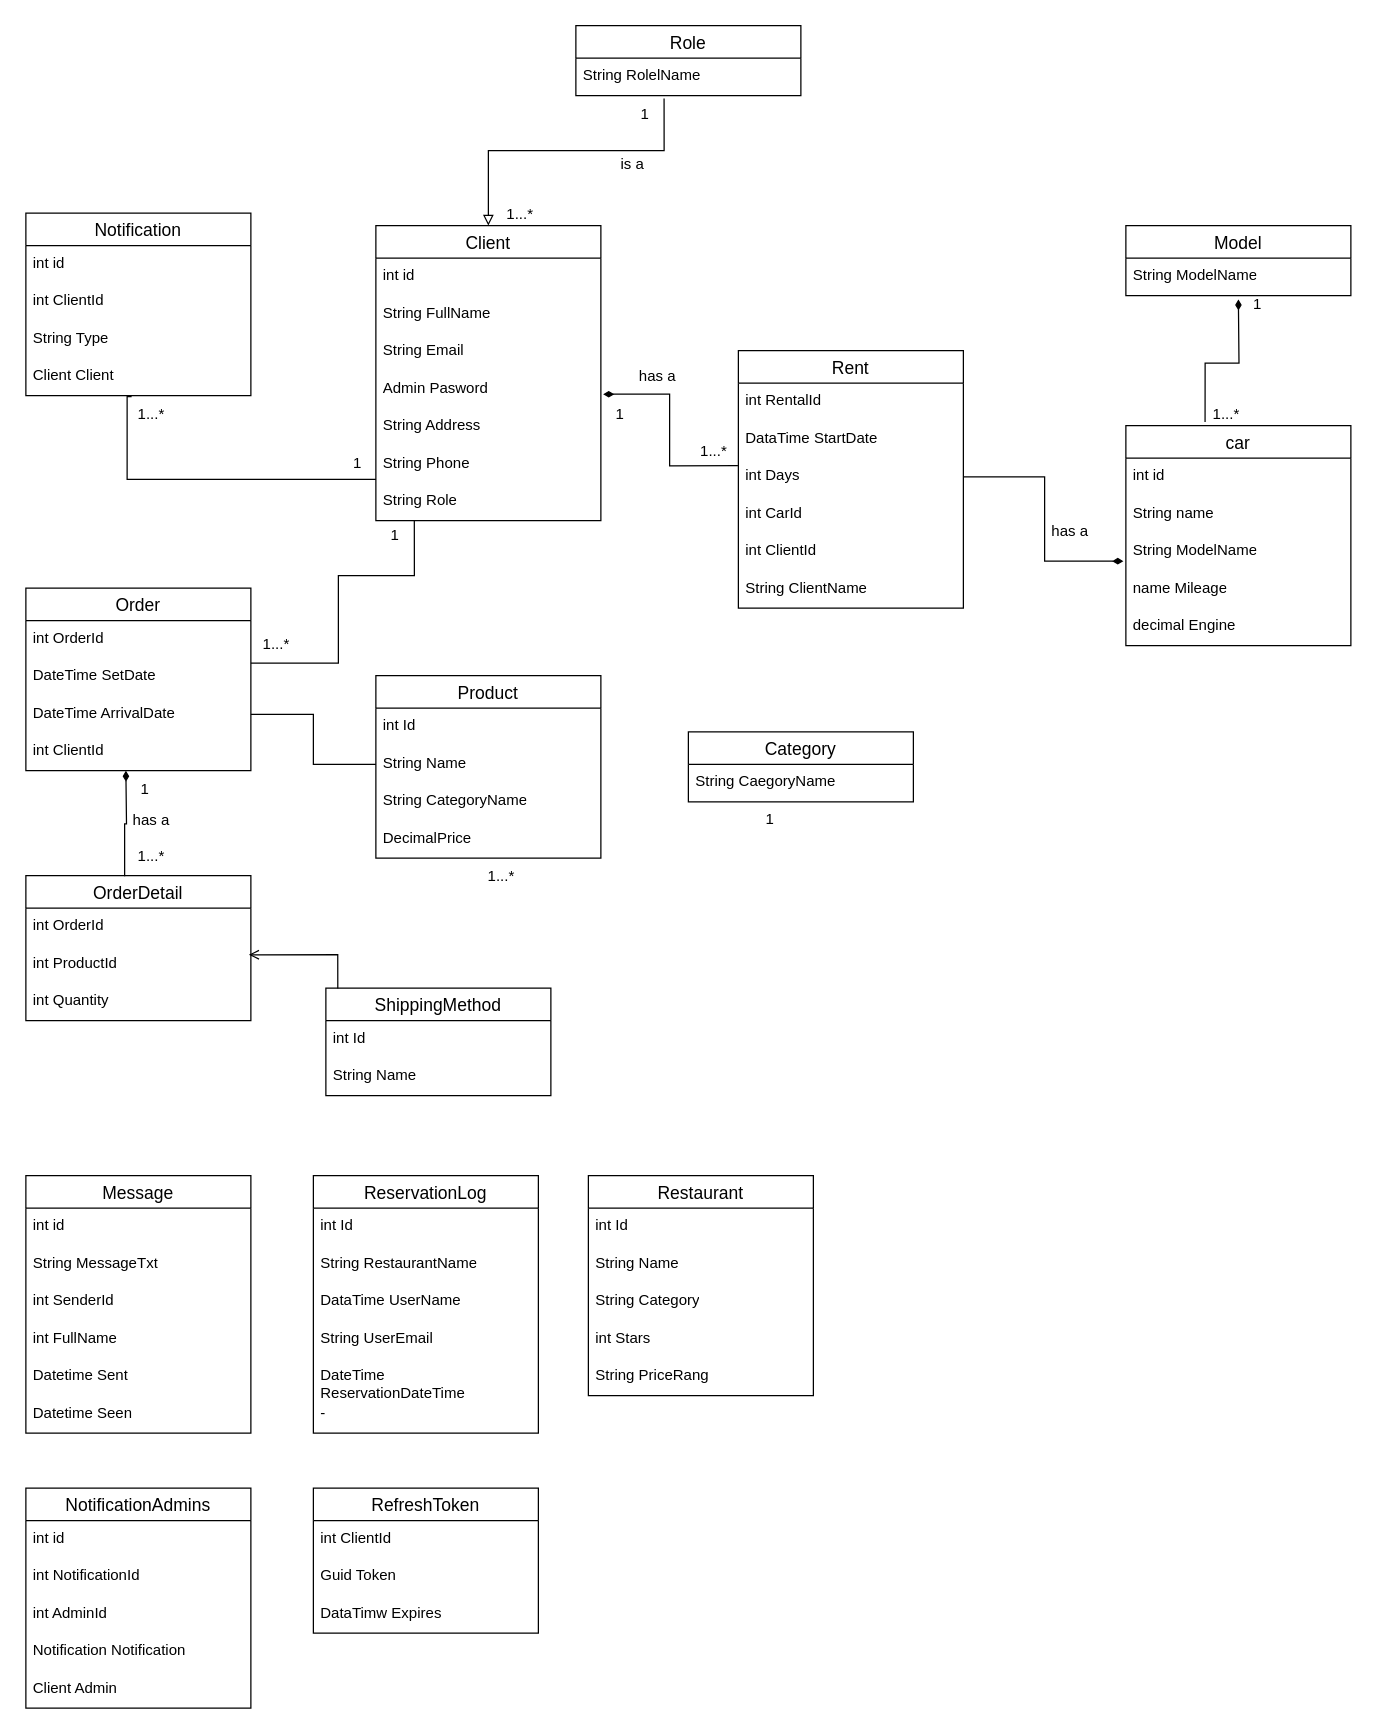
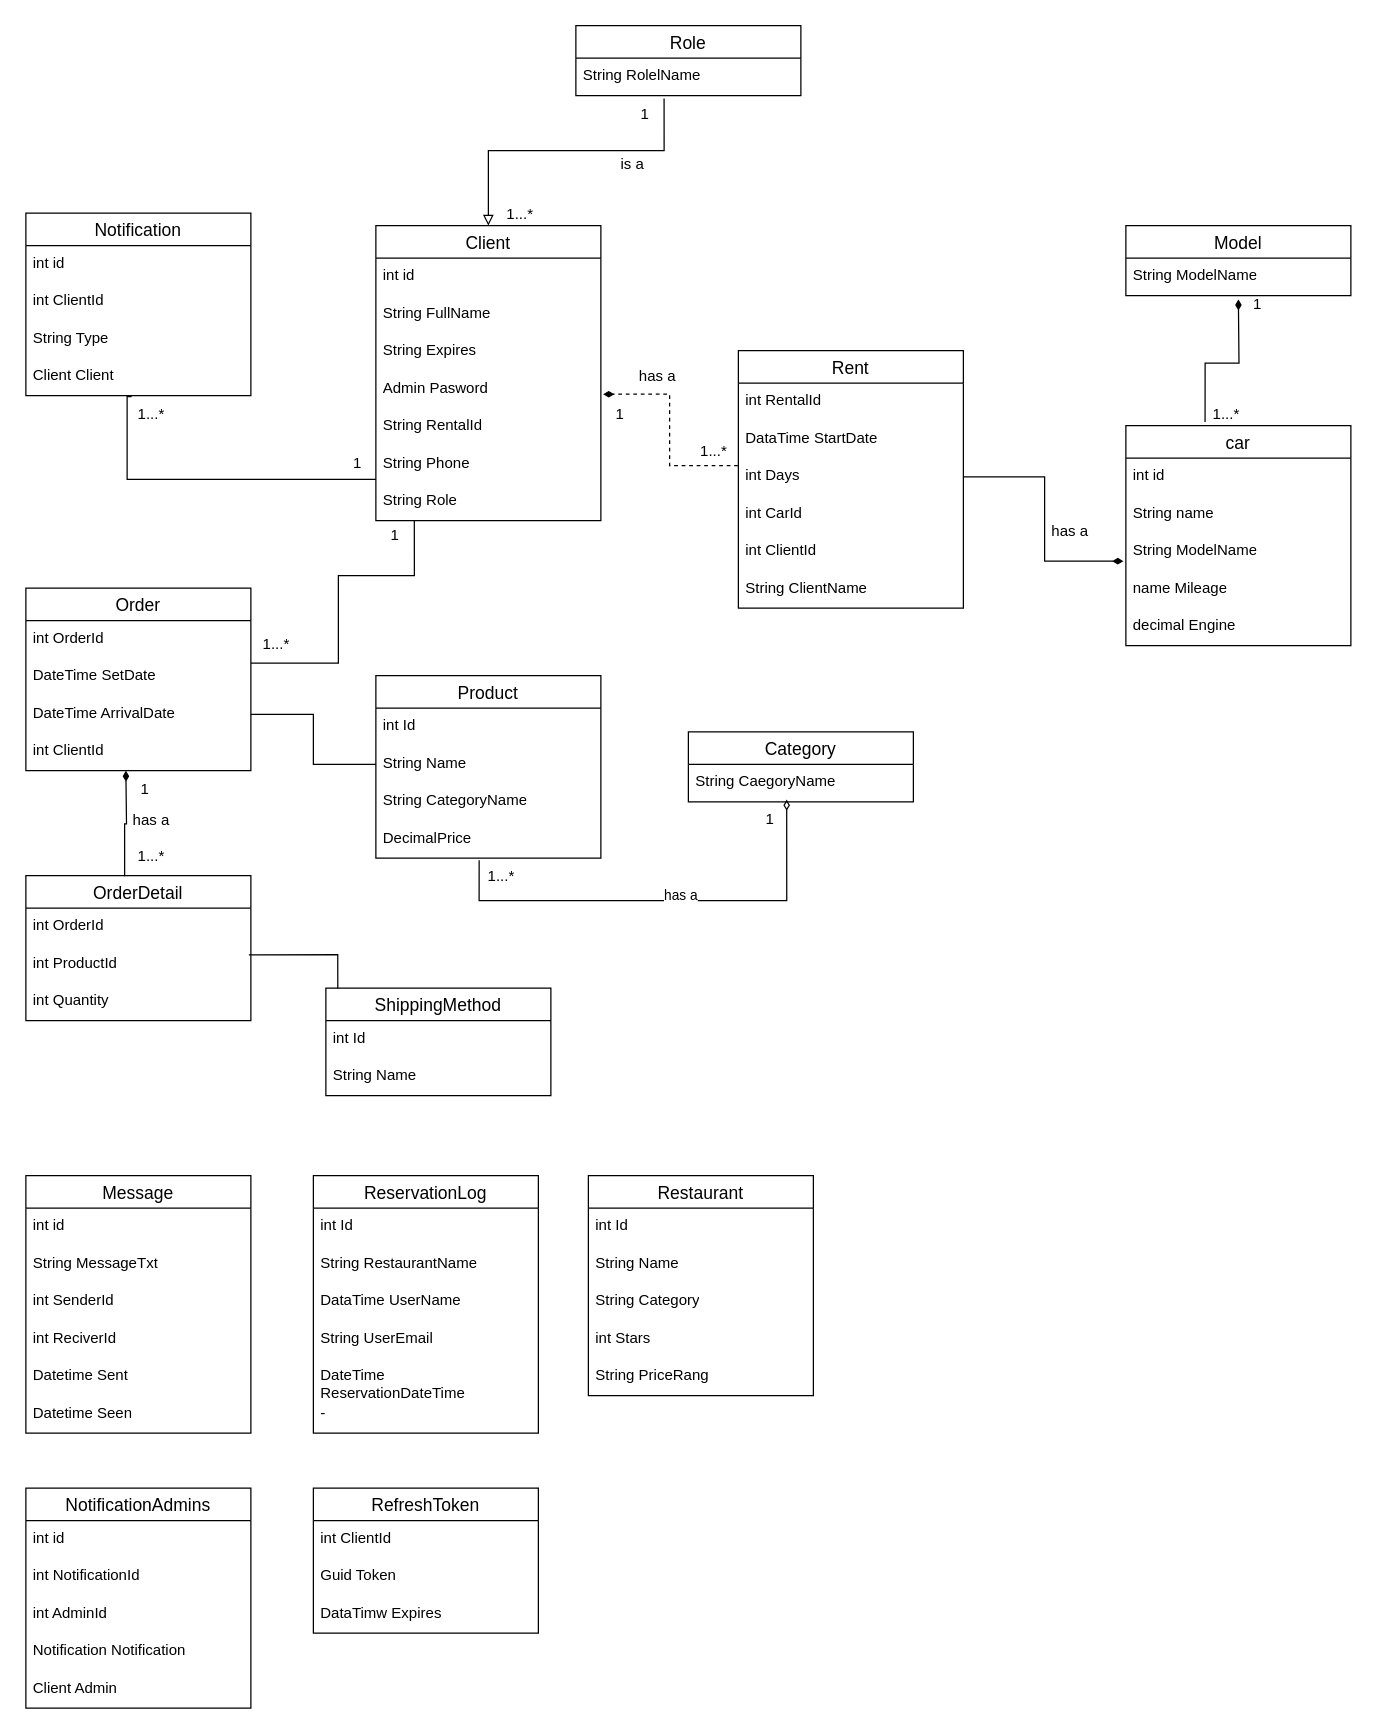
node "String Email": label "String Email" -> "String Expires"
node "String Address": label "String Address" -> "String RentalId"
edge "int Days" -> "Admin Pasword": style solid -> dashed
edge "DecimalPrice" -> "String CaegoryName": added, label "has a"
edge "ShippingMethod" -> "int ProductId": arrowhead open -> none
node "int FullName": label "int FullName" -> "int ReciverId"
